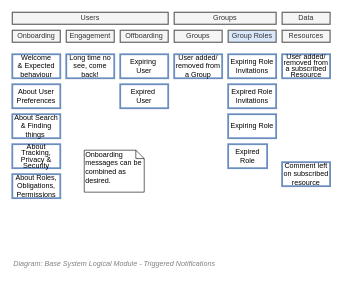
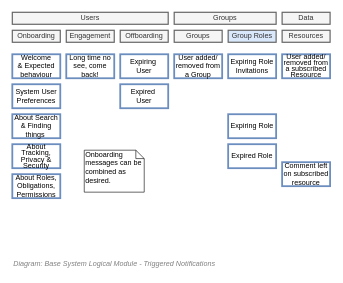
node "About User Preferences": label "About User Preferences" -> "System User Preferences"
node "Expired Role Invitations": removed
node "Expired Role": size 39x24 -> 48x24
